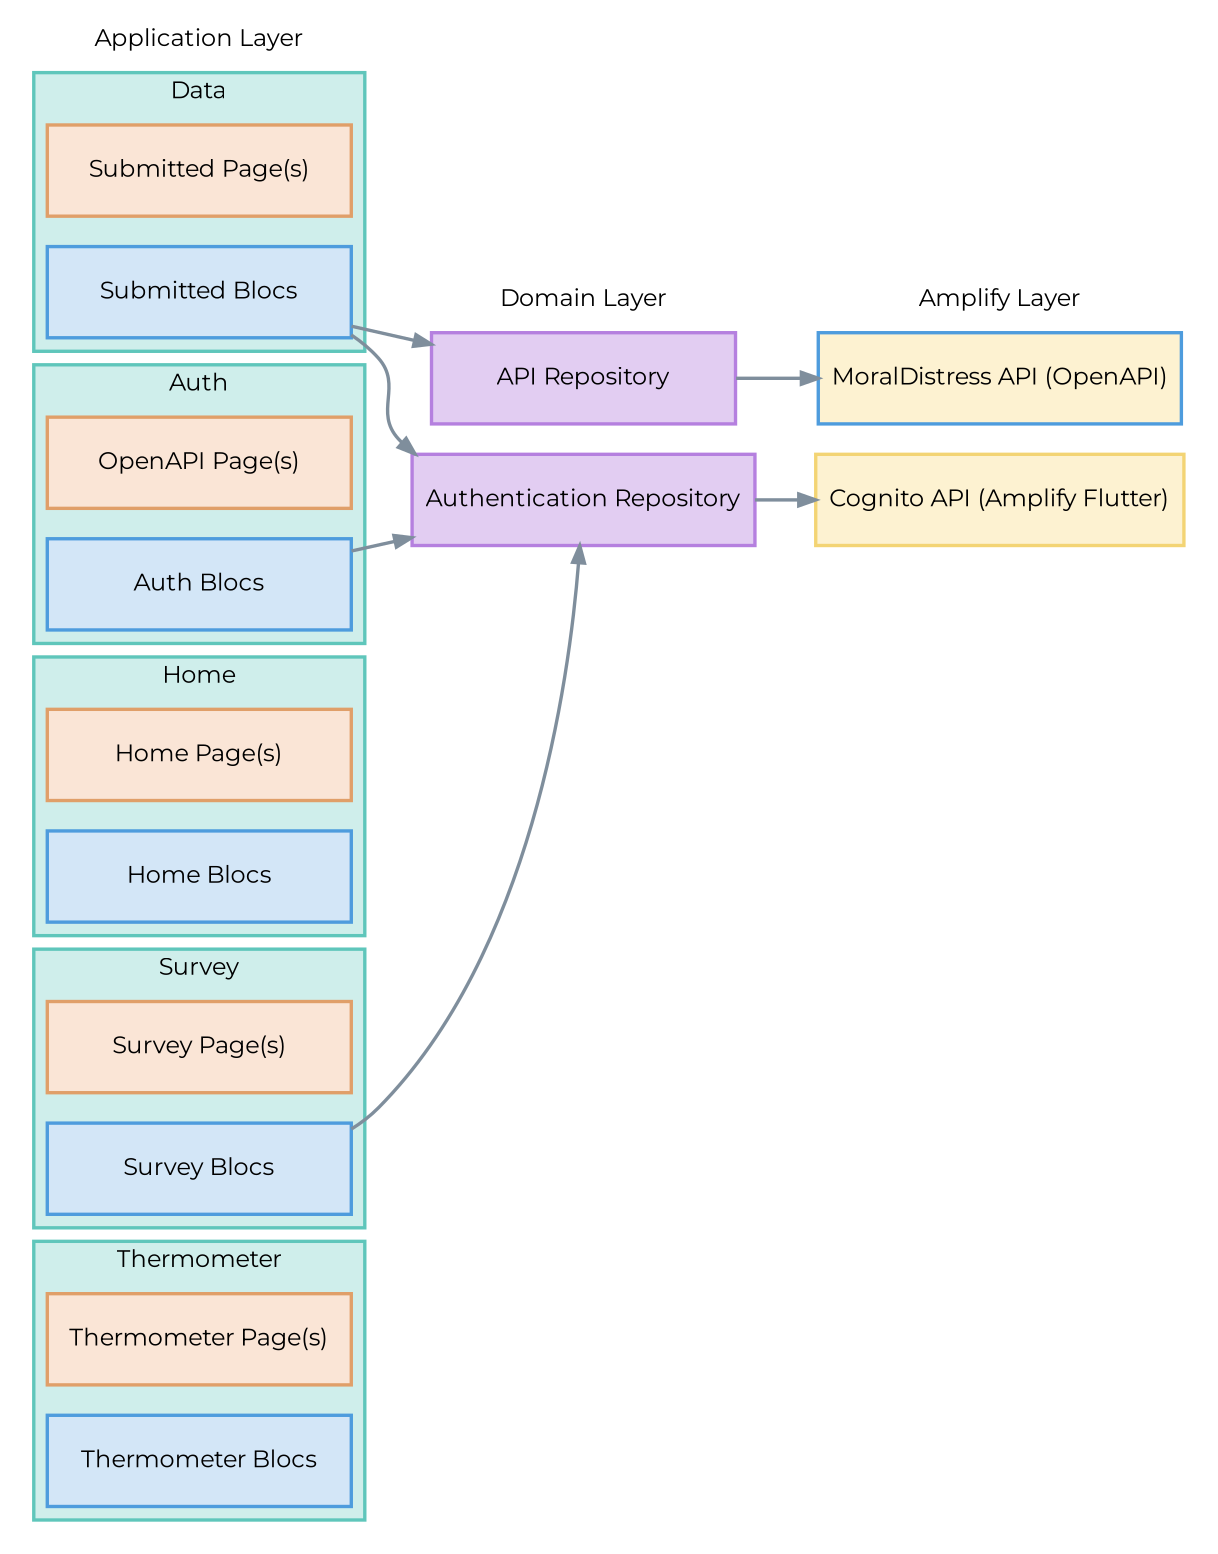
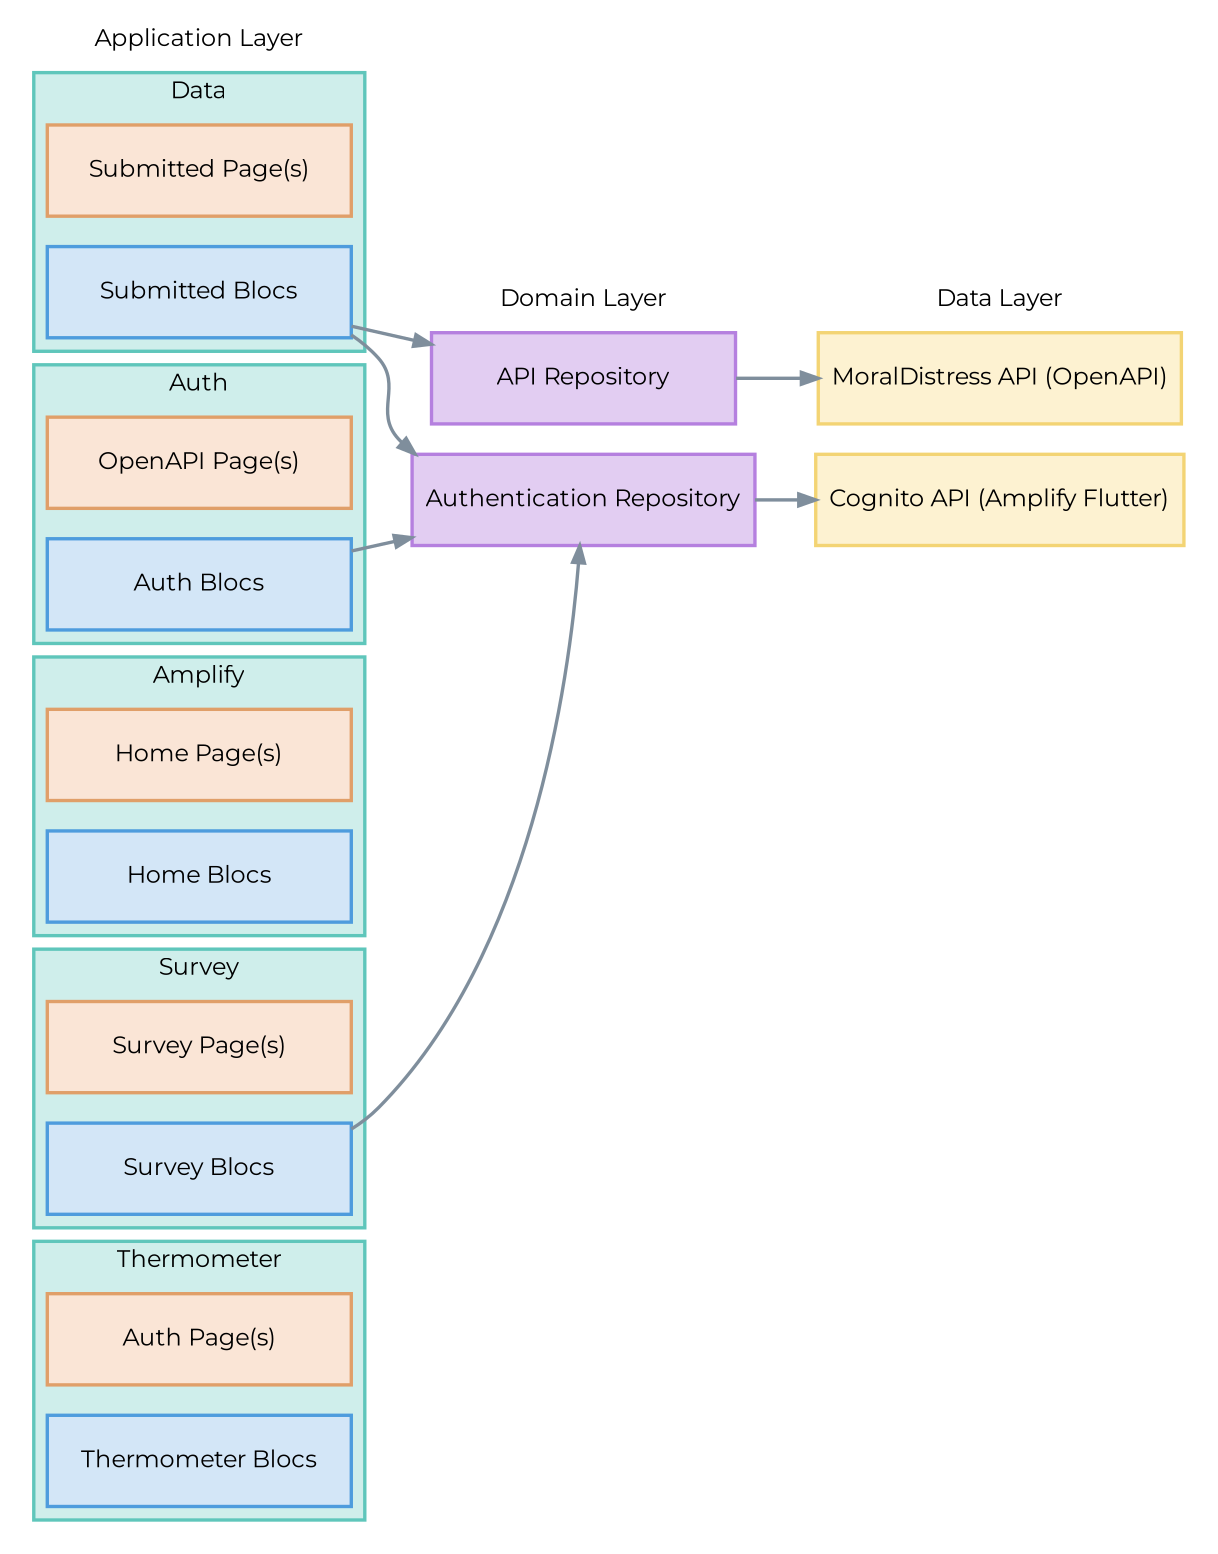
cluster "Amplify Layer": label "Amplify Layer" -> "Data Layer"
node "MoralDistress API (OpenAPI)": color #4e9cdd -> #f3d474
cluster "Home": label "Home" -> "Amplify"
node "Thermometer Page(s)": label "Thermometer Page(s)" -> "Auth Page(s)"
